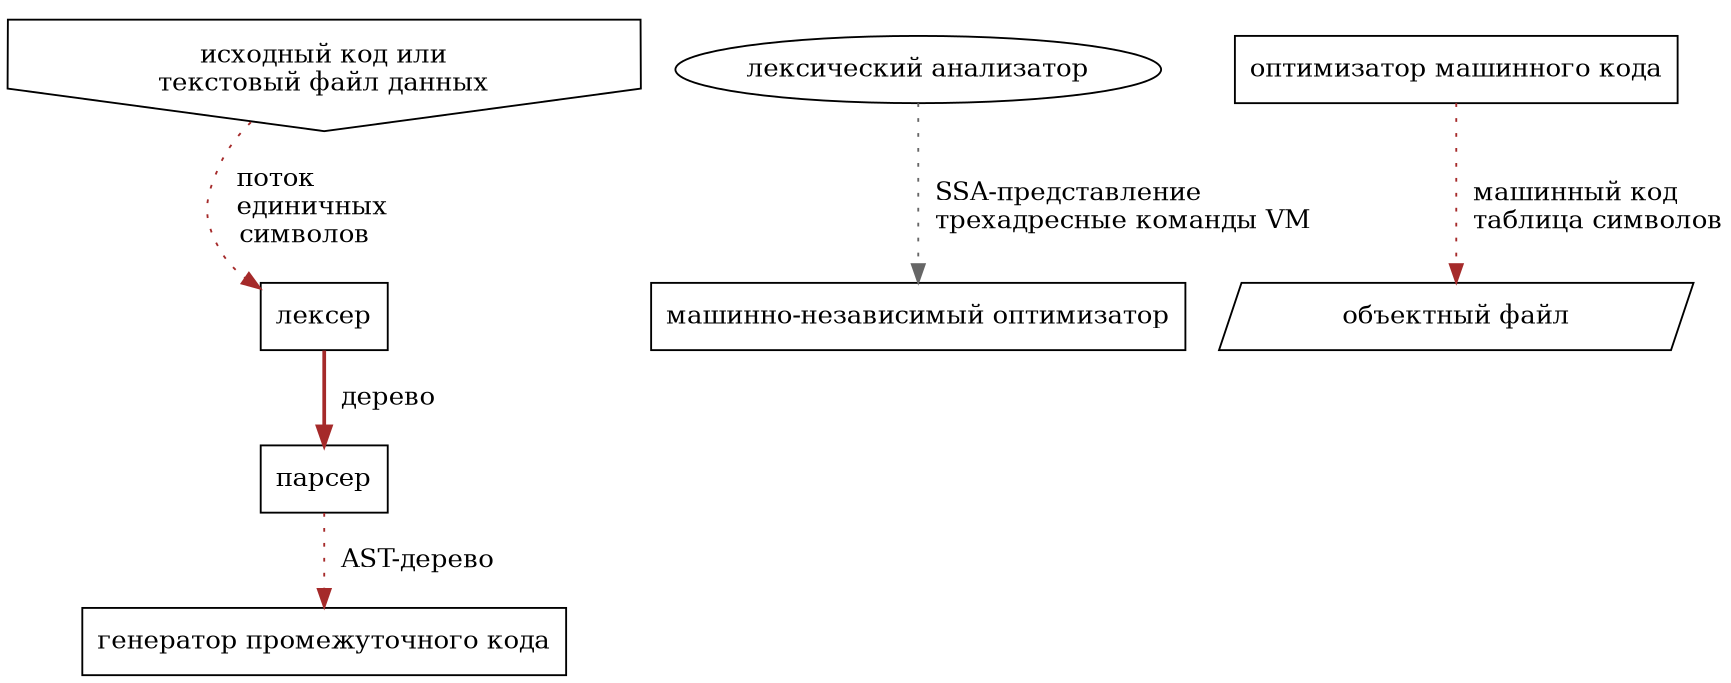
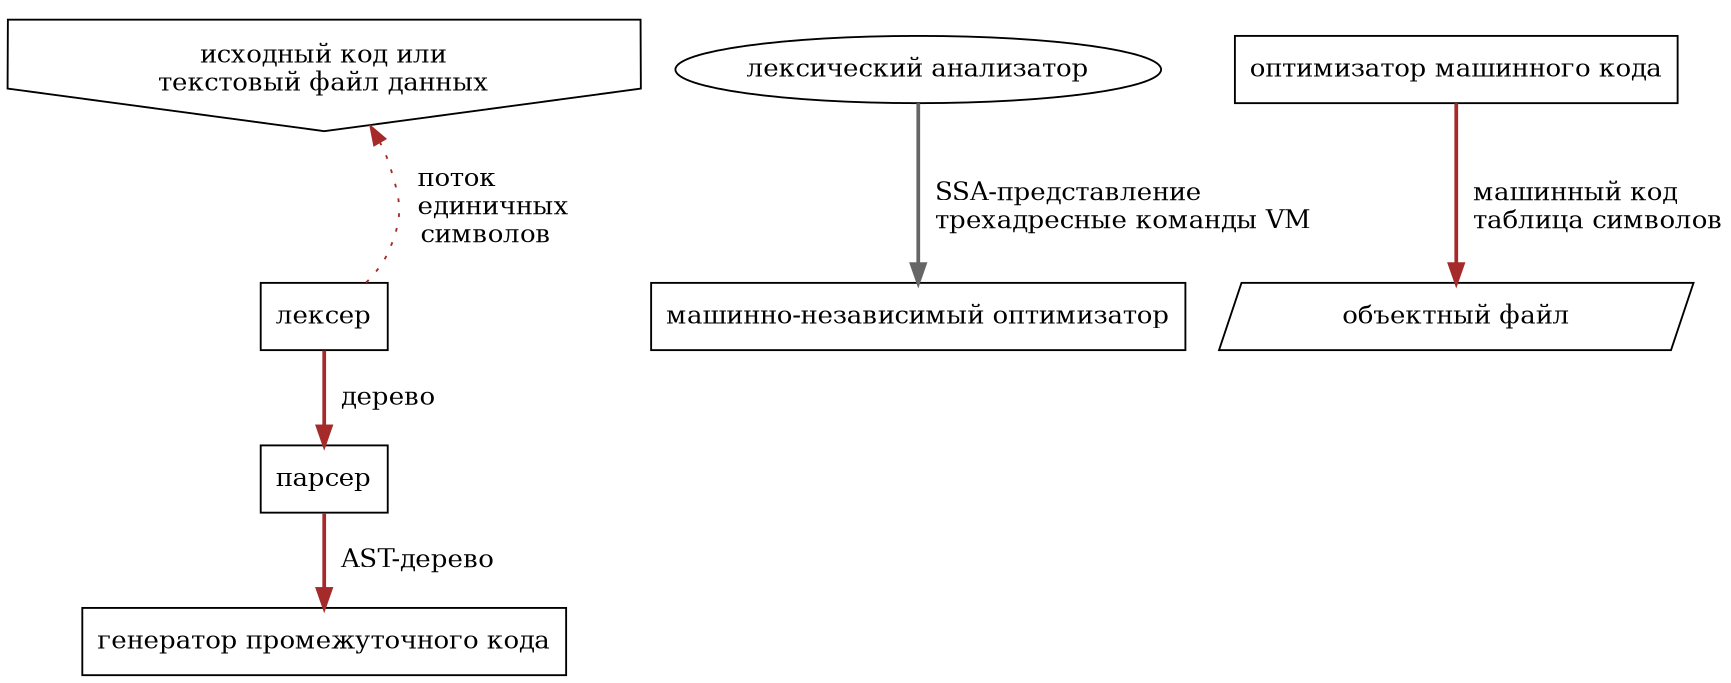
edge "лексический анализатор" -> "машинно-независимый оптимизатор": style dotted -> bold
edge "оптимизатор машинного кода" -> "объектный файл": style dotted -> bold
edge "исходный код или текстовый файл данных" -> "лексер": reversed
edge "парсер" -> "генератор промежуточного кода": style dotted -> bold
